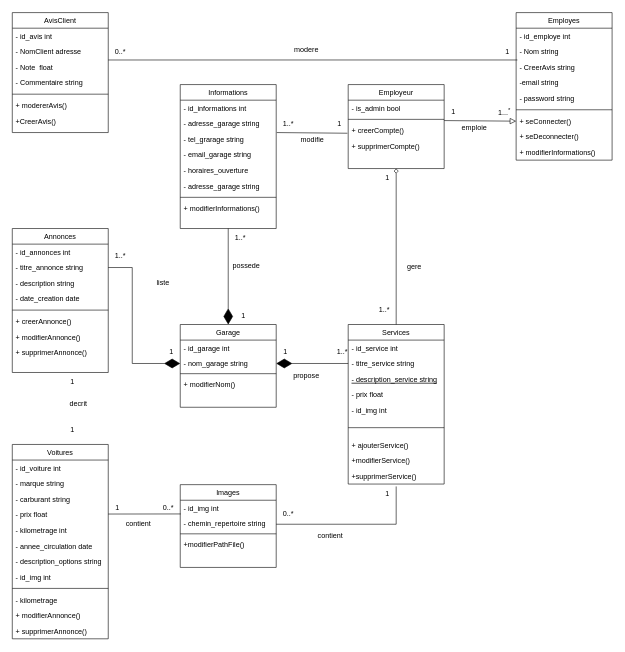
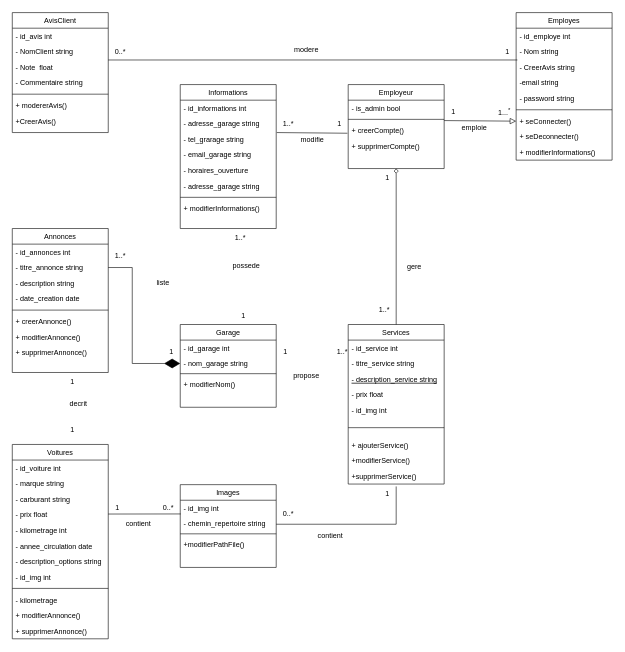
node "- NomClient adresse": label "- NomClient adresse" -> "- NomClient string"
edge "Informations" -> "Garage": removed
edge "- titre_service string" -> "- nom_garage string": removed
